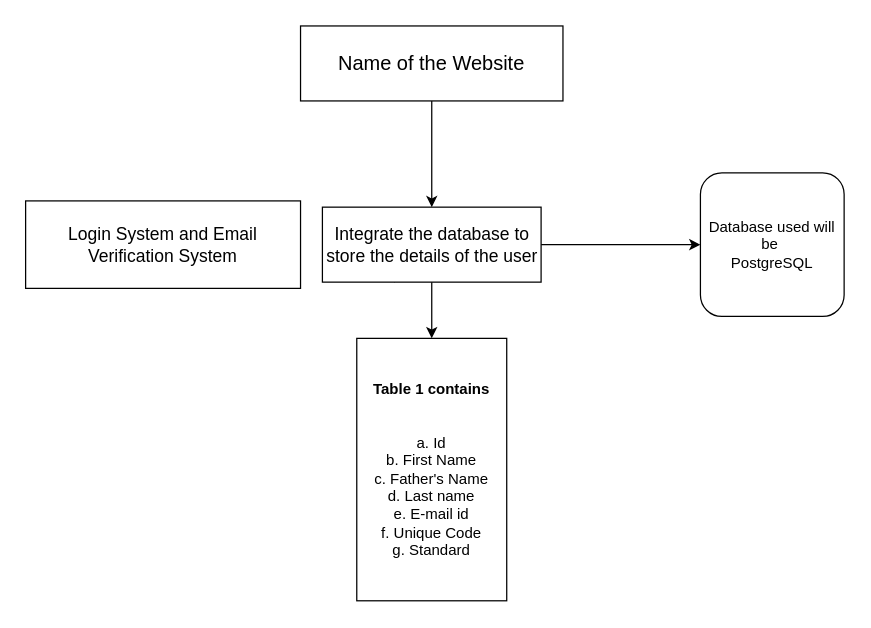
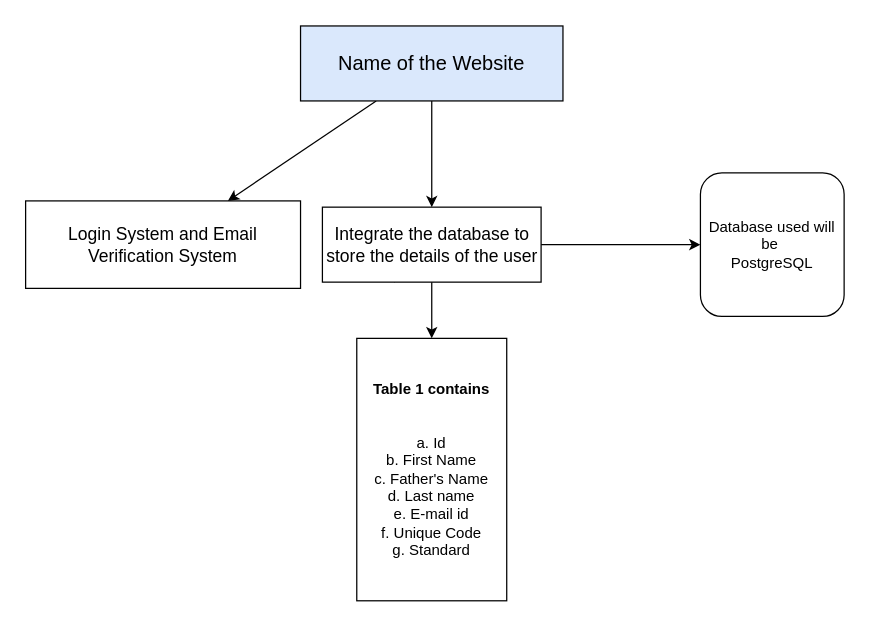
node "Name of the Website": fillcolor #ffffff -> #dae8fc
edge "Name of the Website" -> "Login System and Email Verification System": added
